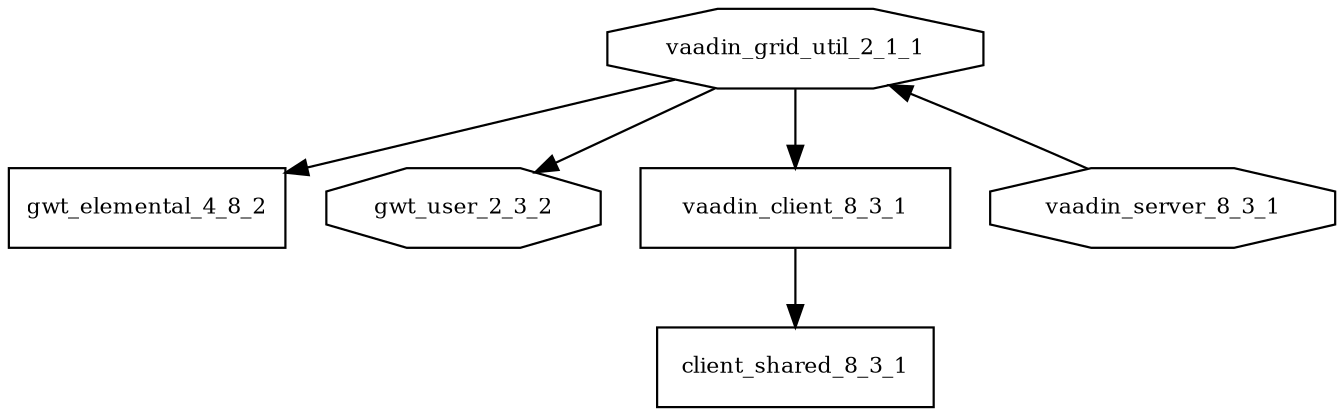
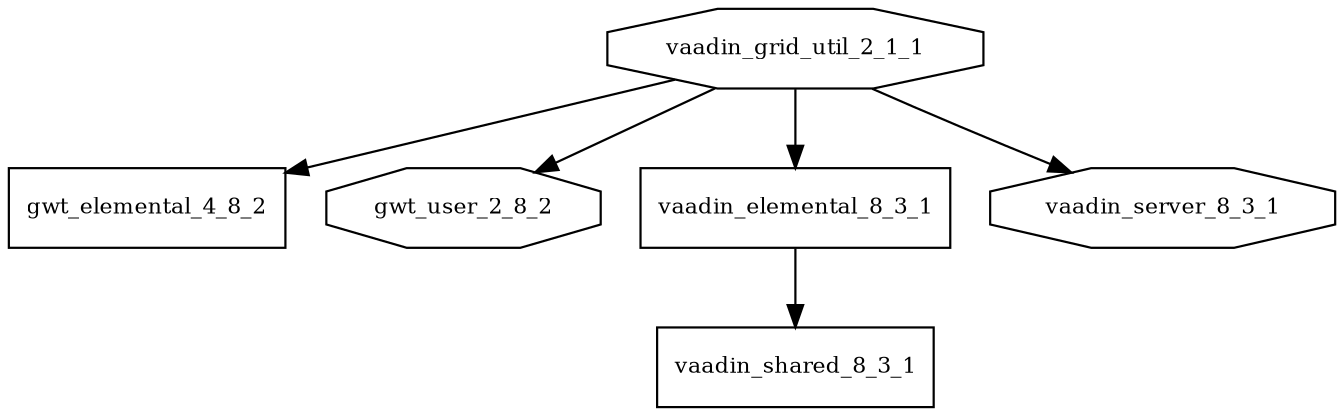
edge "vaadin_server_8_3_1" -> "vaadin_grid_util_2_1_1": reversed
node "gwt_user_2_3_2": label "gwt_user_2_3_2" -> "gwt_user_2_8_2"
node "vaadin_client_8_3_1": label "vaadin_client_8_3_1" -> "vaadin_elemental_8_3_1"
node "client_shared_8_3_1": label "client_shared_8_3_1" -> "vaadin_shared_8_3_1"
